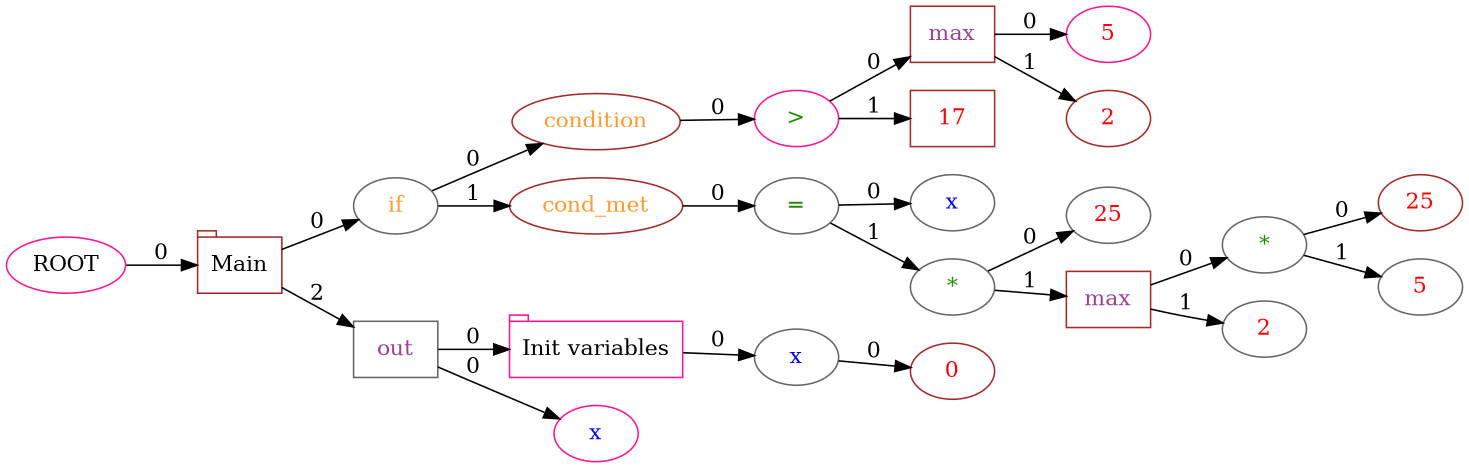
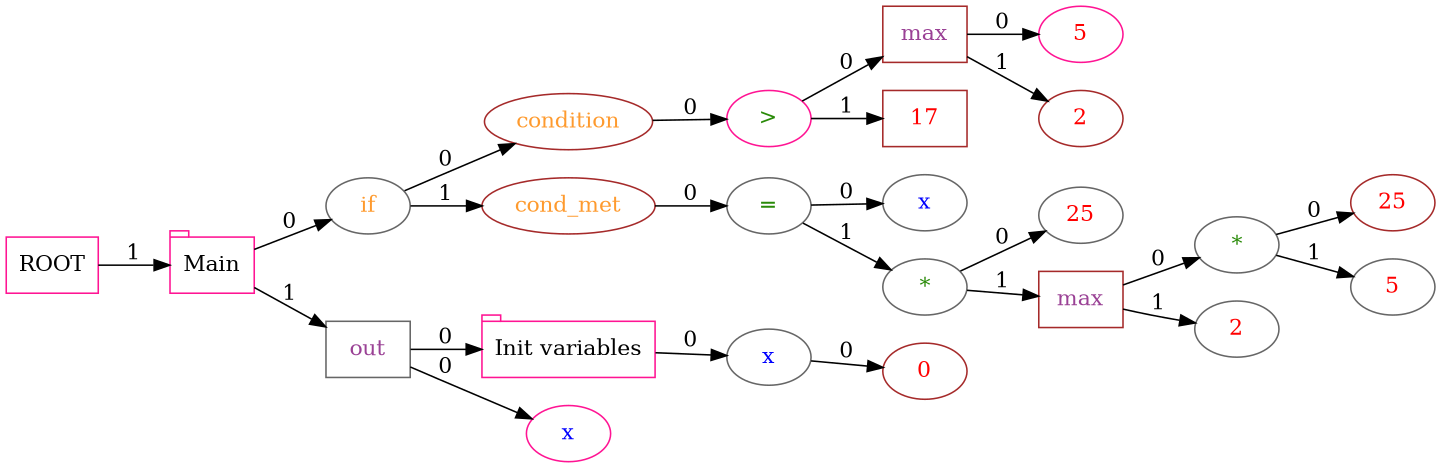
edge "ROOT" -> "Main": label "0" -> "1"
node "ROOT": shape ellipse -> box
node "Main": color brown -> deeppink
edge "Main" -> "out": label "2" -> "1"
